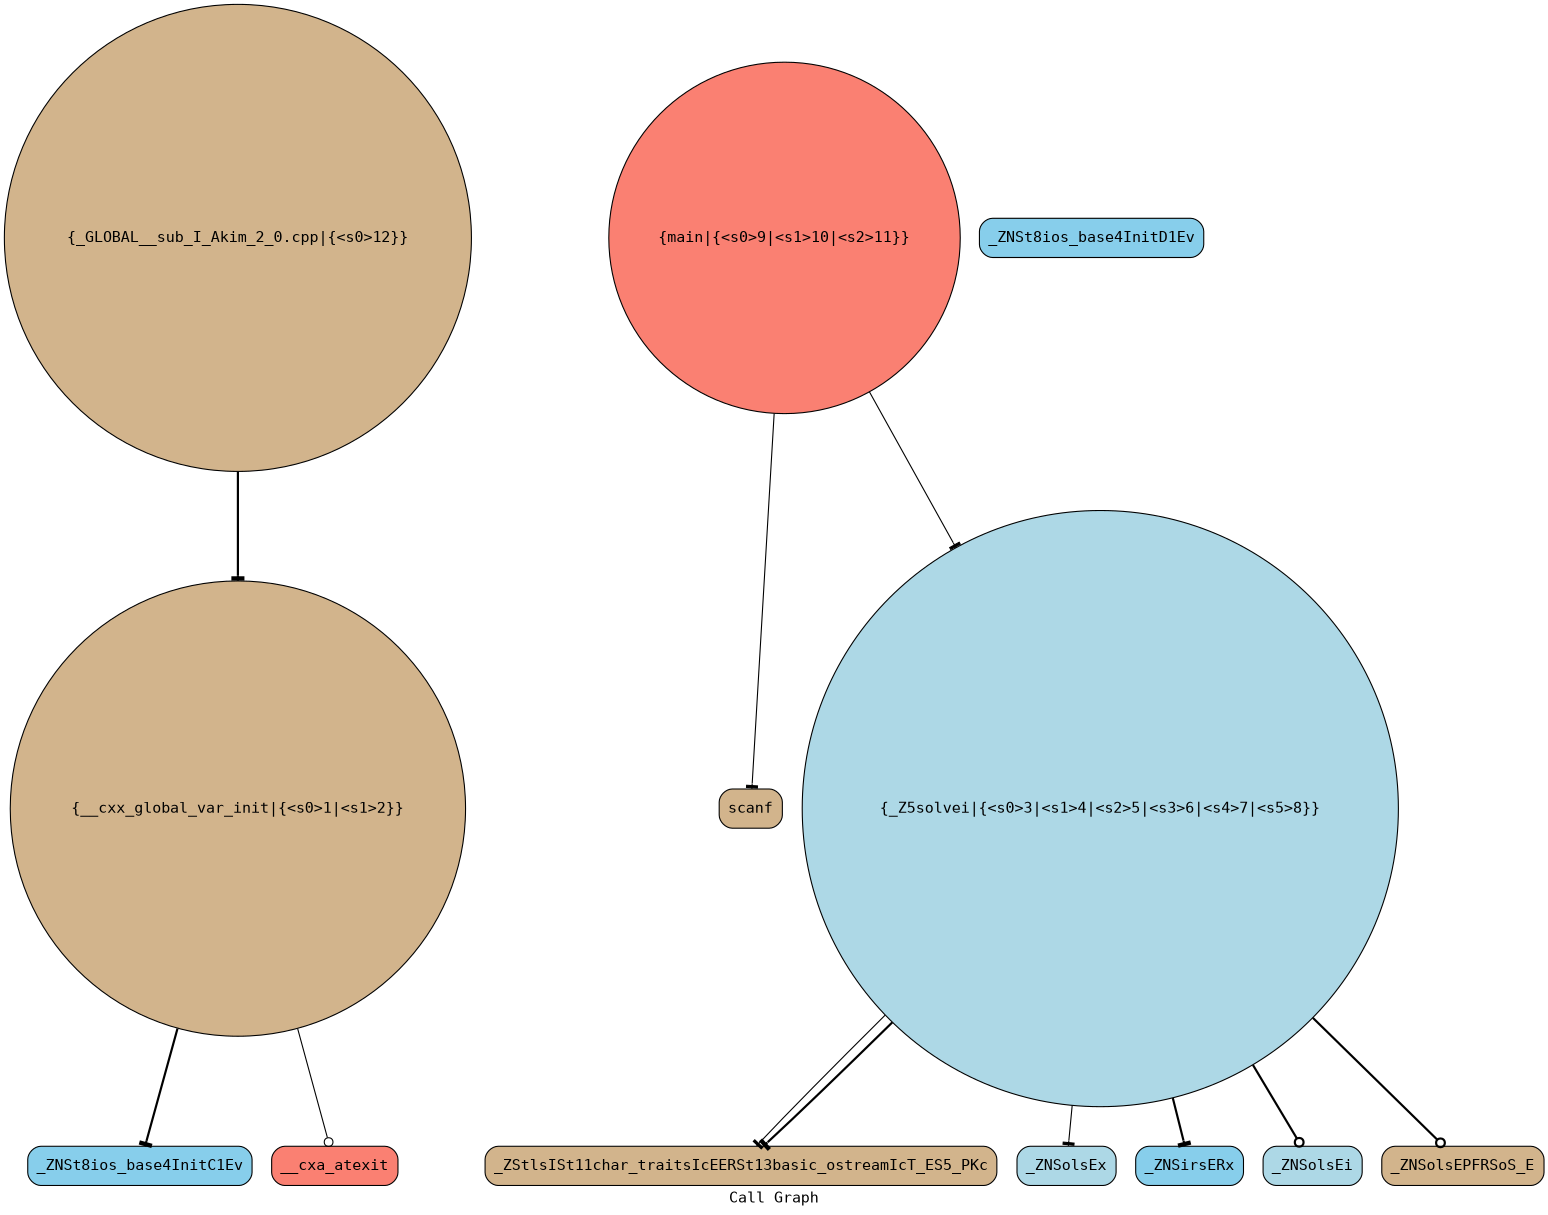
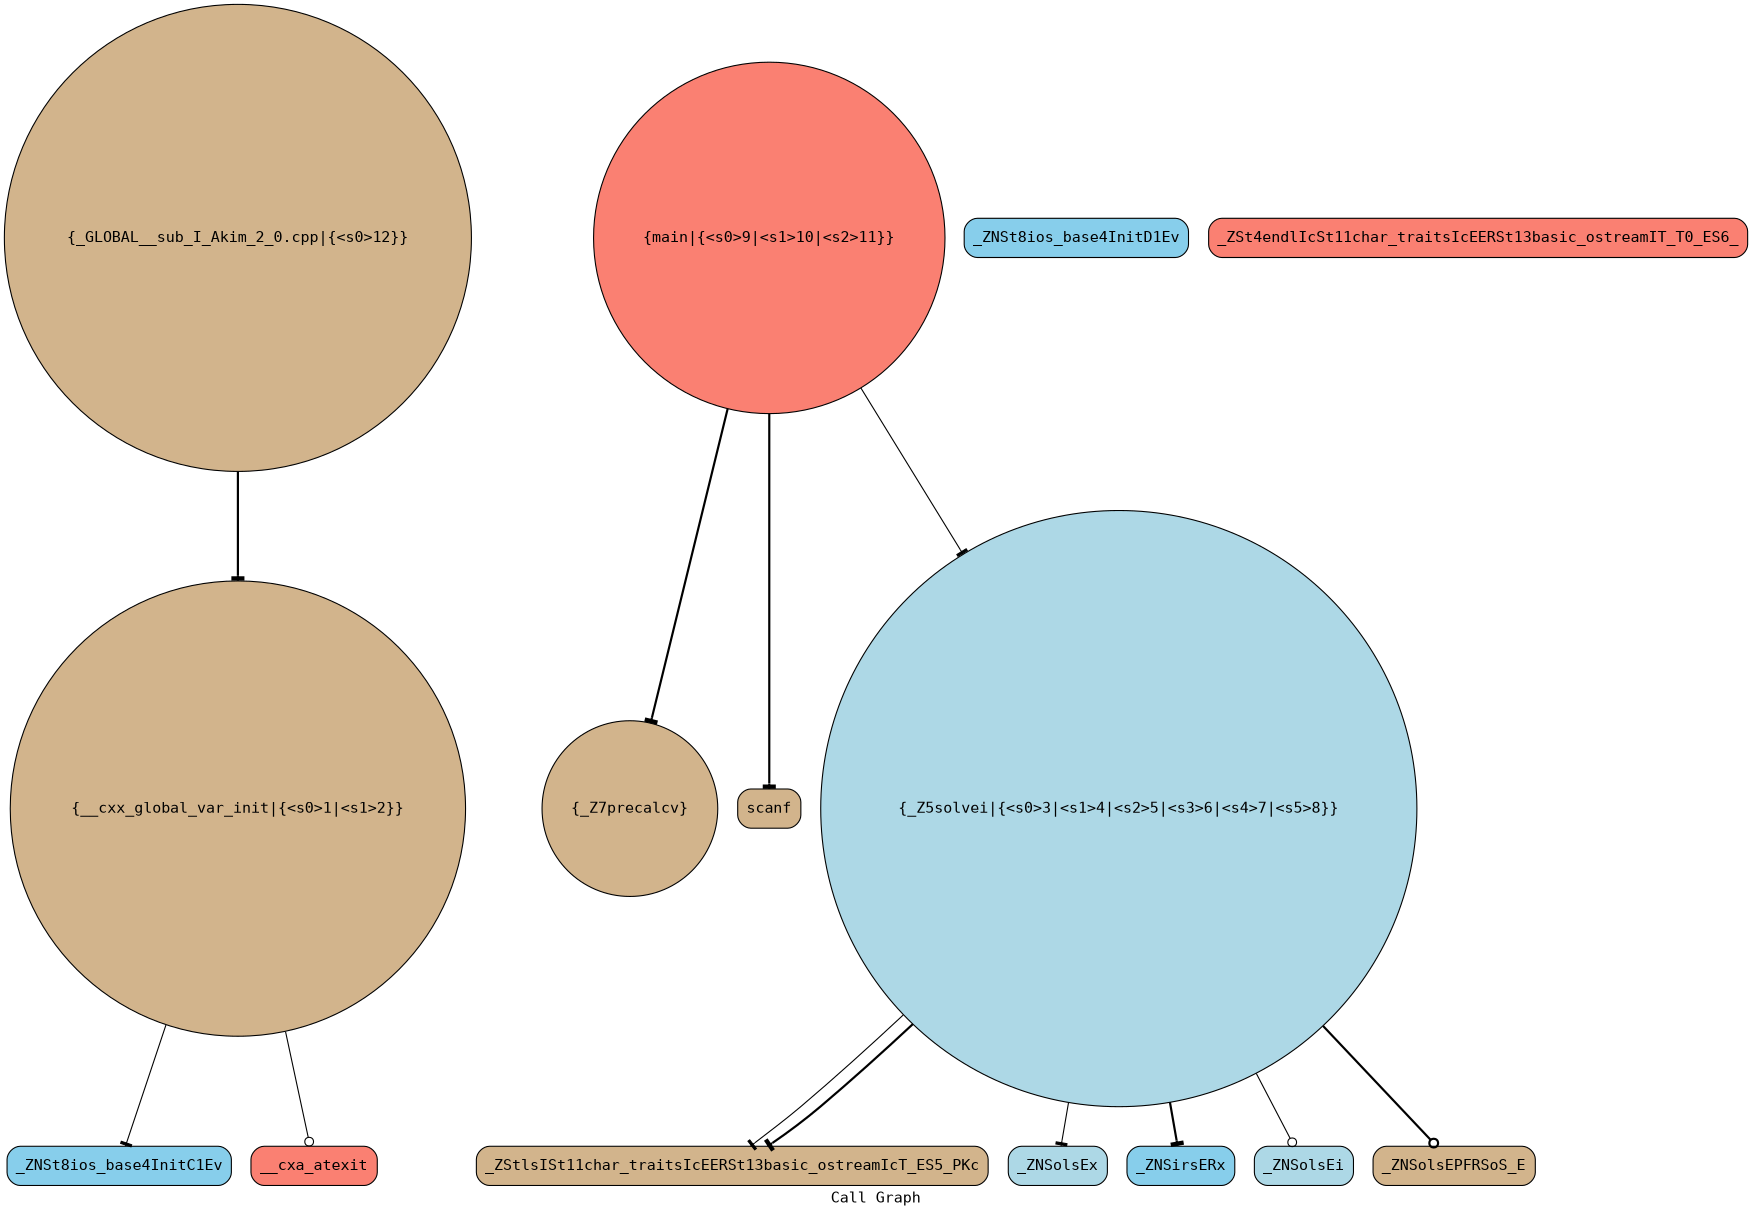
node "_ZSt4endlIcSt11char_traitsIcEERSt13basic_ostreamIT_T0_ES6_": added
edge "{main|{<s0>9|<s1>10|<s2>11}}" -> "scanf": style solid -> bold
node "{_Z7precalcv}": added
edge "{__cxx_global_var_init|{<s0>1|<s1>2}}" -> "_ZNSt8ios_base4InitC1Ev": style bold -> solid
edge "{_Z5solvei|{<s0>3|<s1>4|<s2>5|<s3>6|<s4>7|<s5>8}}" -> "_ZNSolsEi": style bold -> solid
